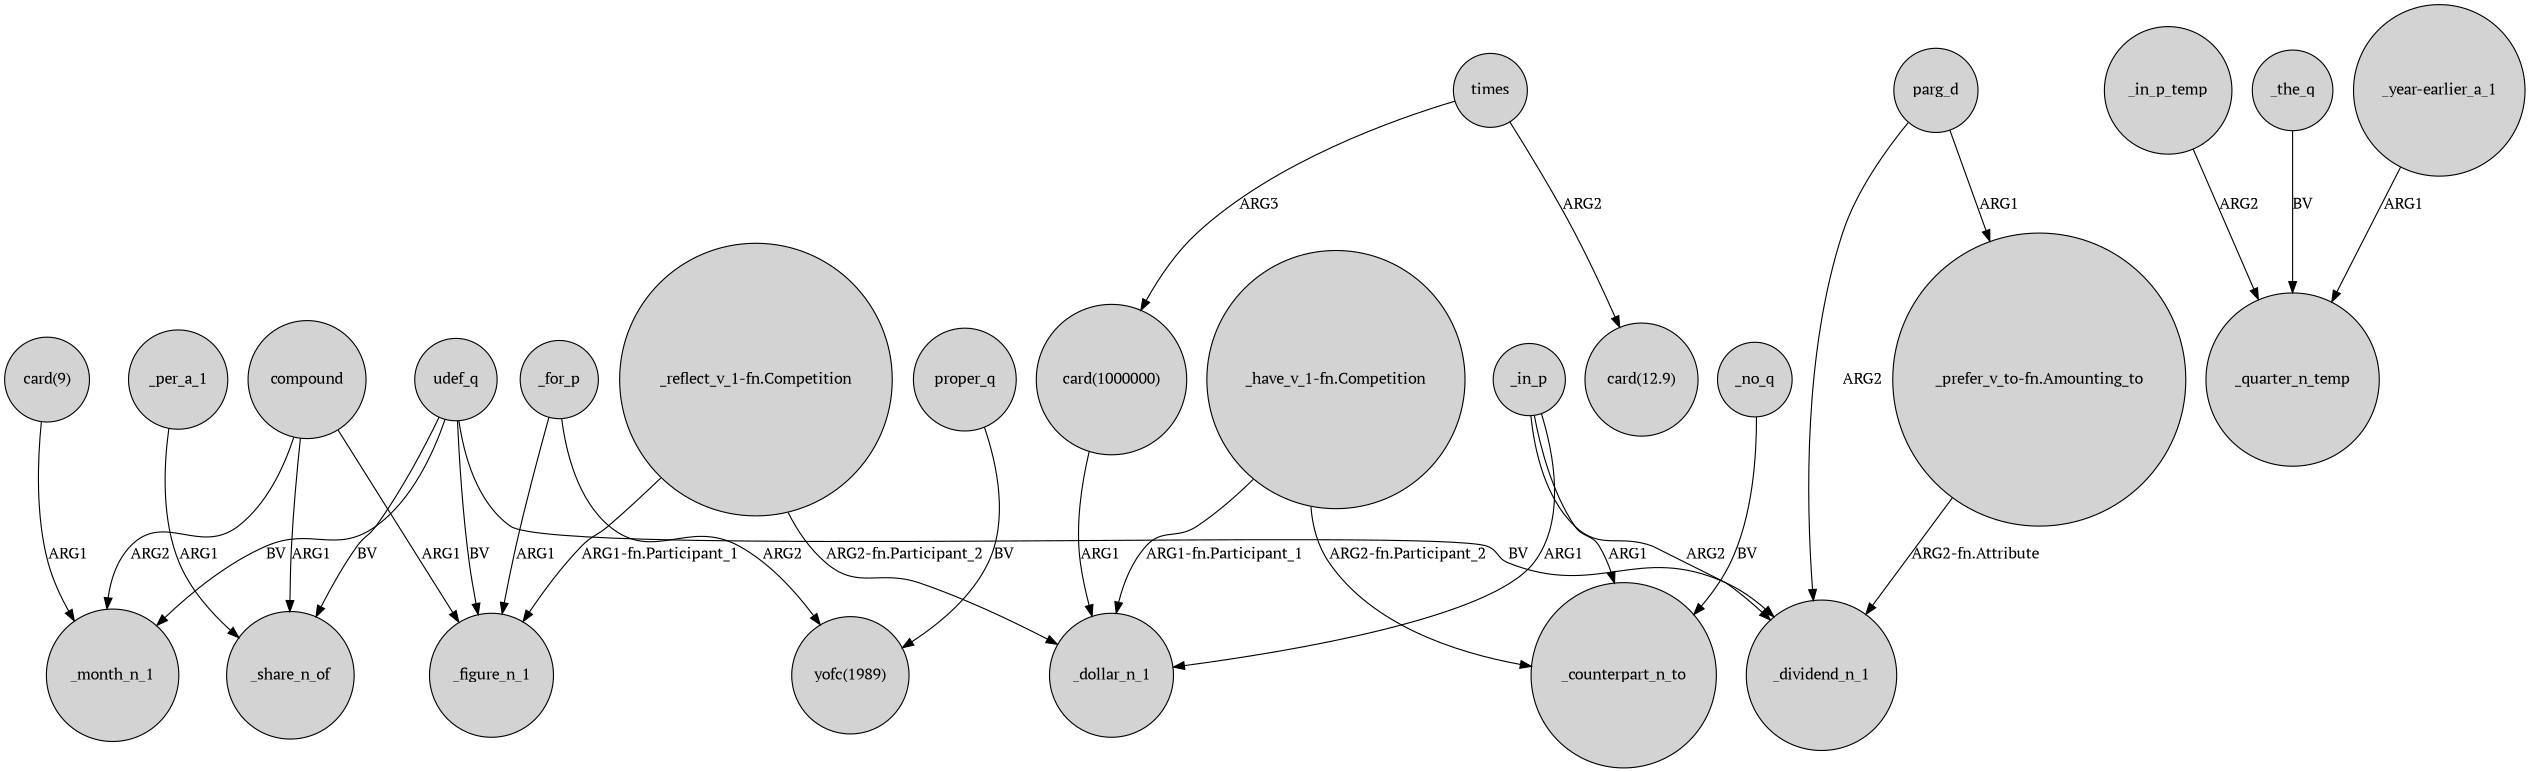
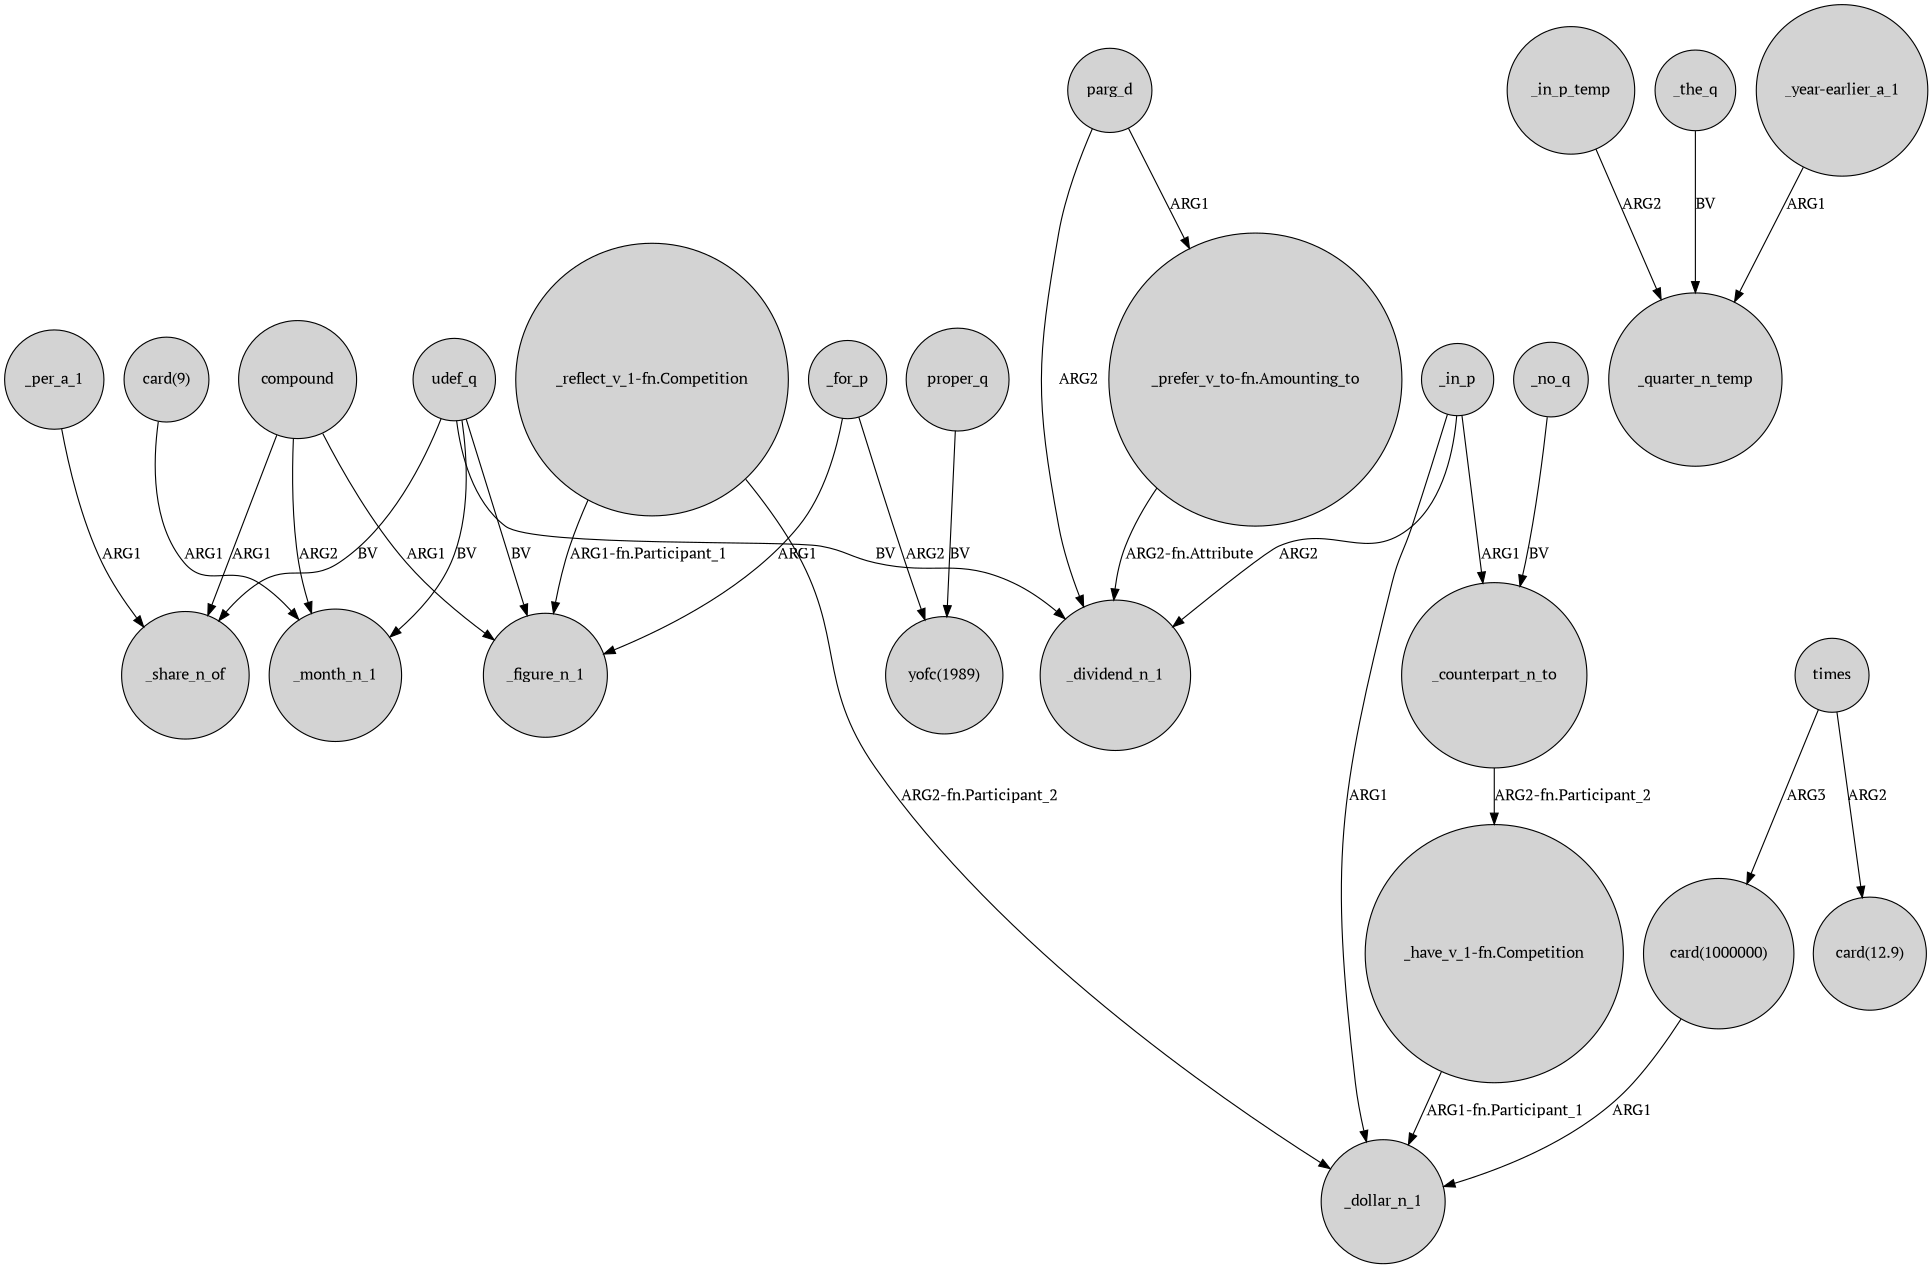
edge "_have_v_1-fn.Competition" -> "_counterpart_n_to": reversed
